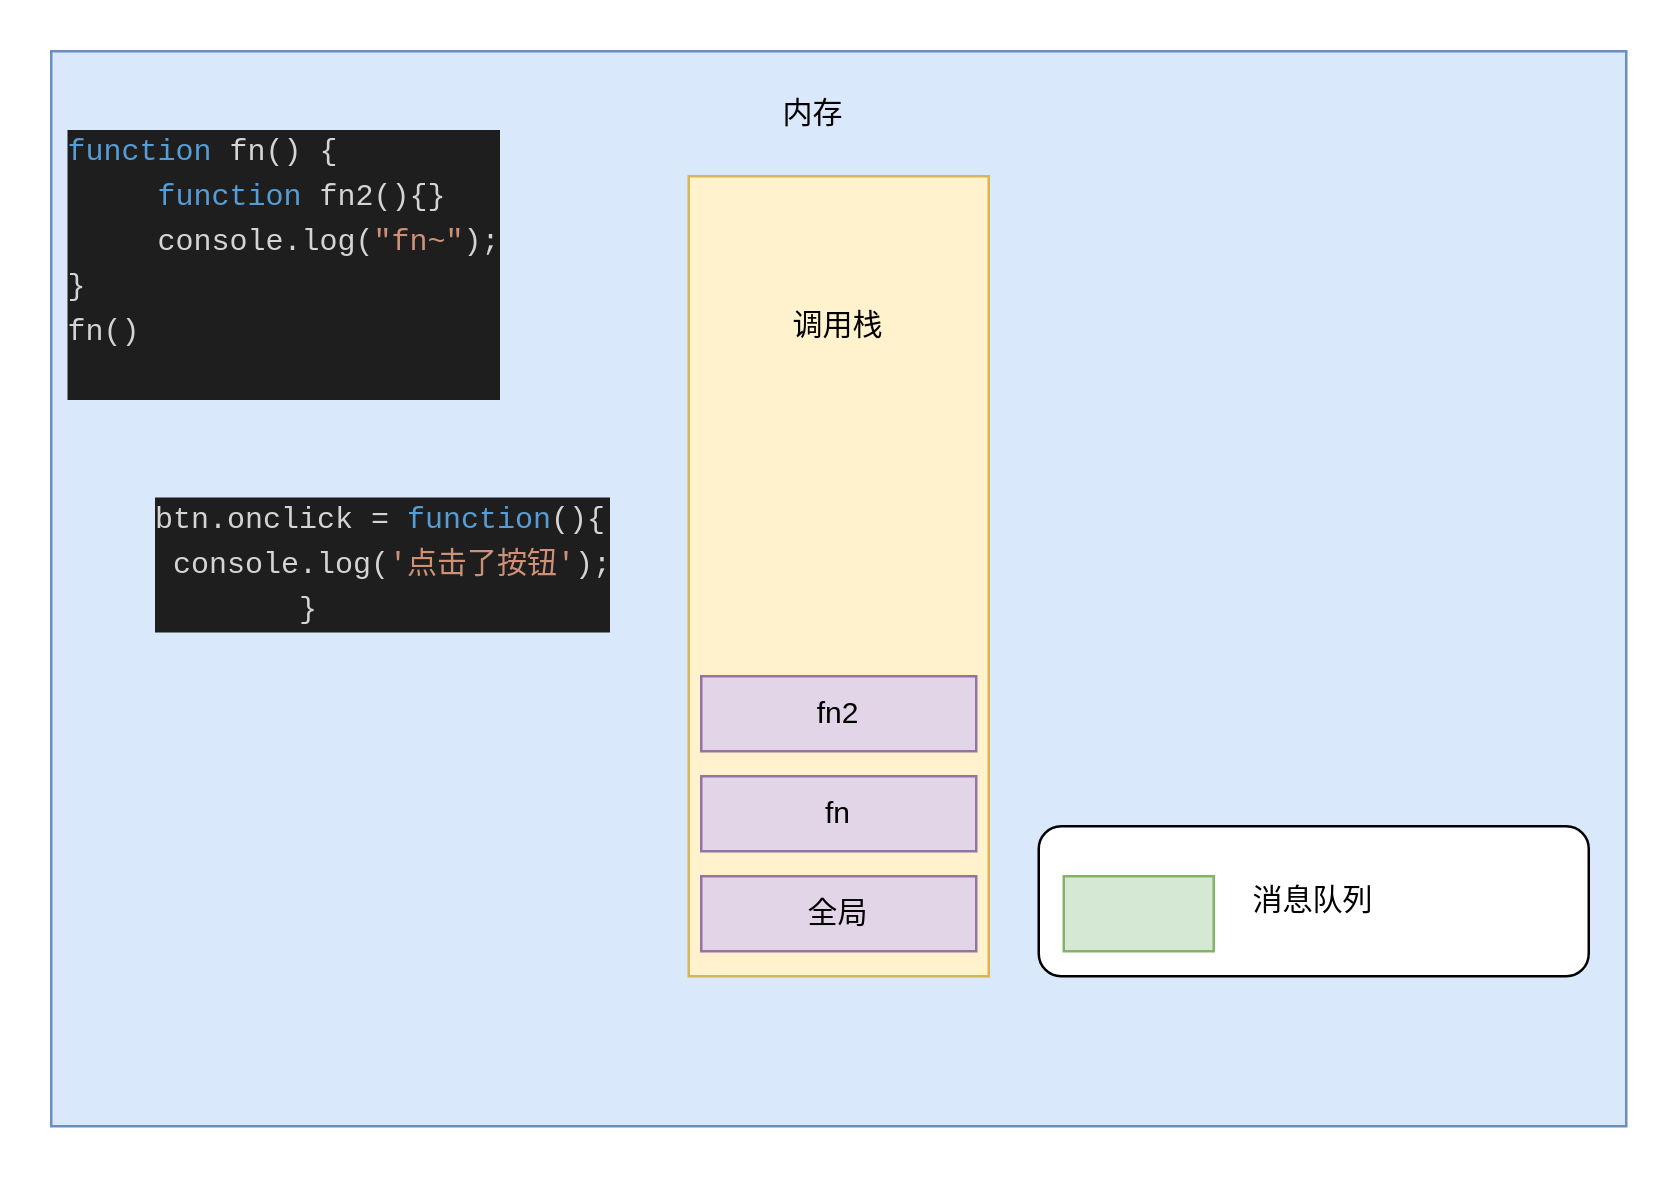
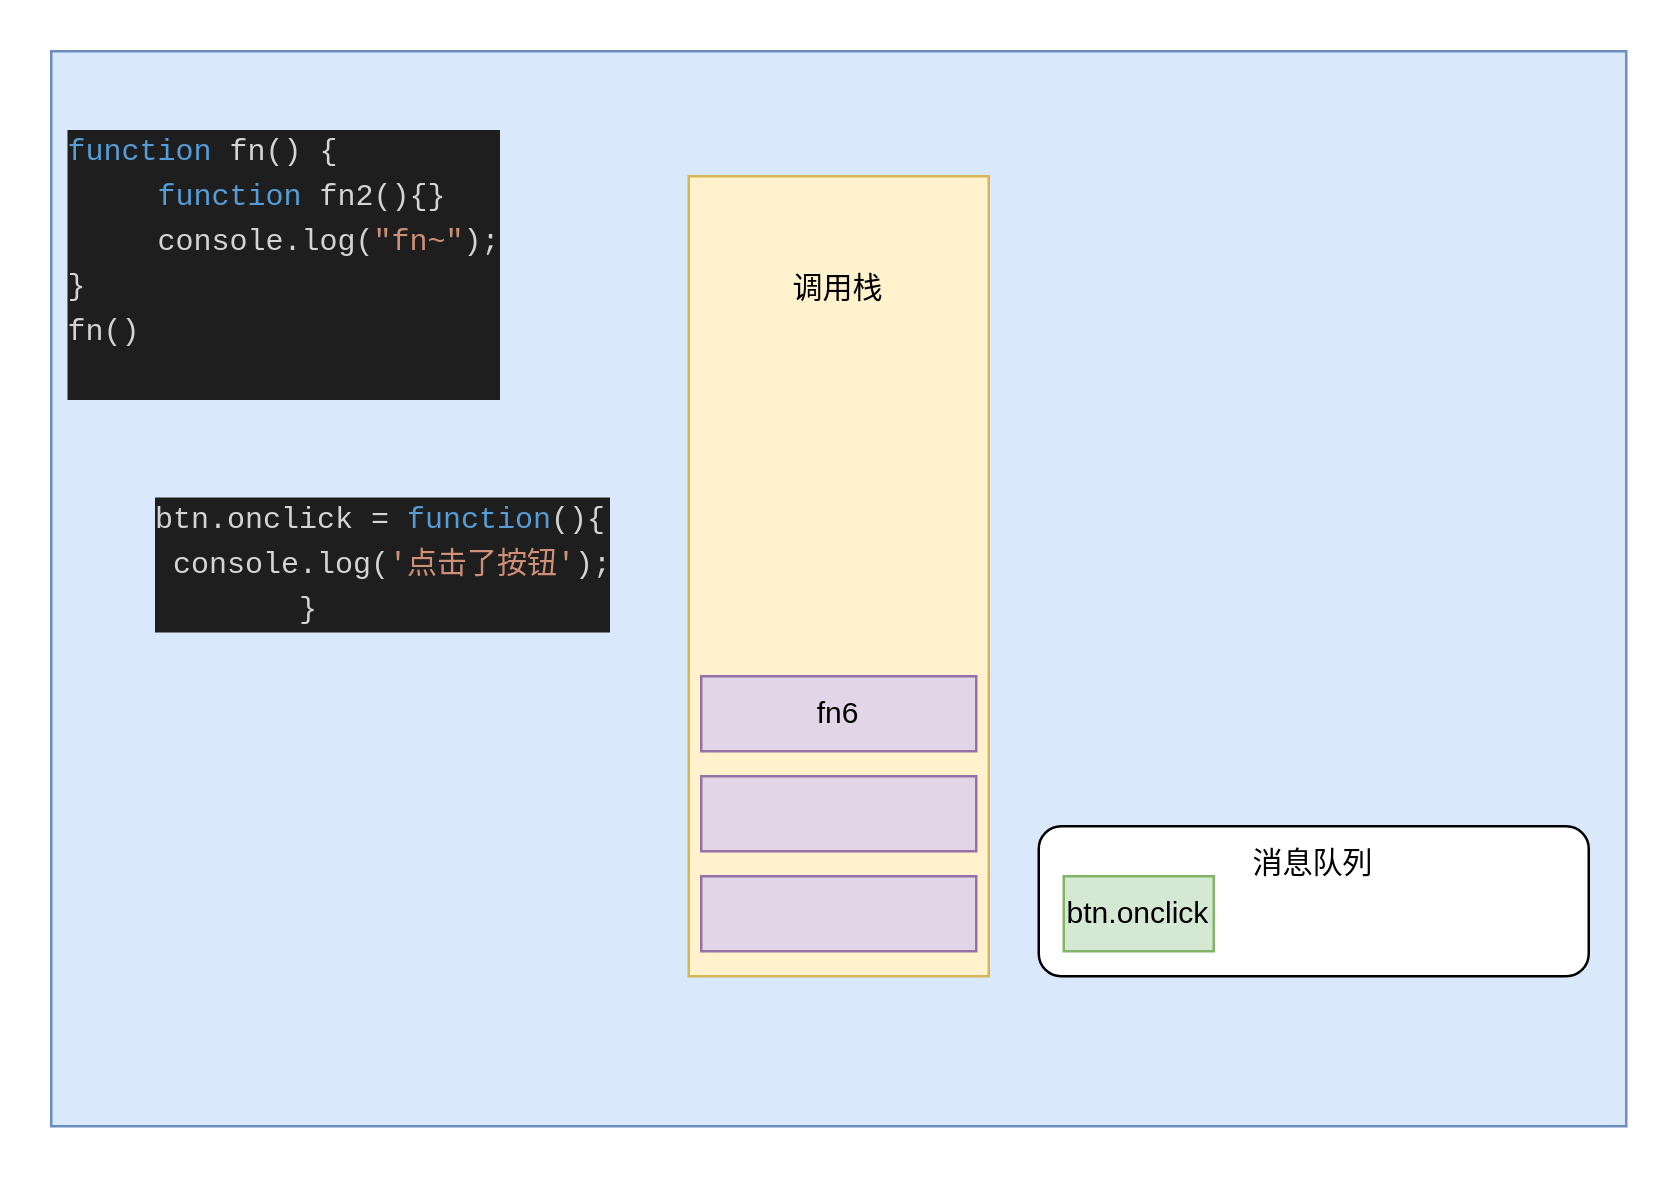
node "内存": removed
node "调用栈": moved (839, 326) -> (839, 289)
node "fn2": label "fn2" -> "fn6"
node "fn": removed
node "消息队列": moved (1314, 901) -> (1314, 864)
node "全局": removed
node "btn.onclick": added
